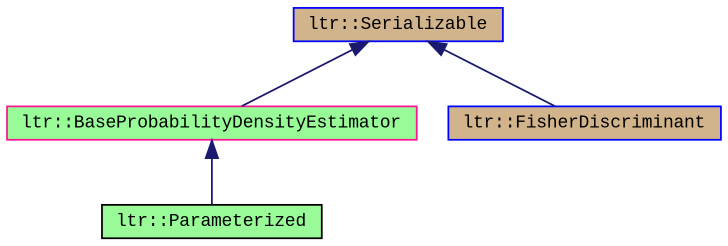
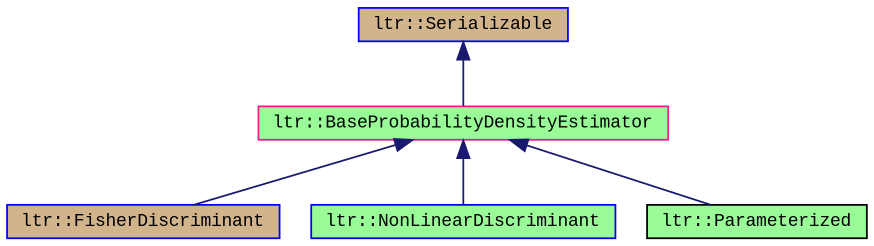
edge "ltr::FisherDiscriminant" -> "ltr::Serializable": now "ltr::FisherDiscriminant" -> "ltr::BaseProbabilityDensityEstimator"
node "ltr::NonLinearDiscriminant": added
